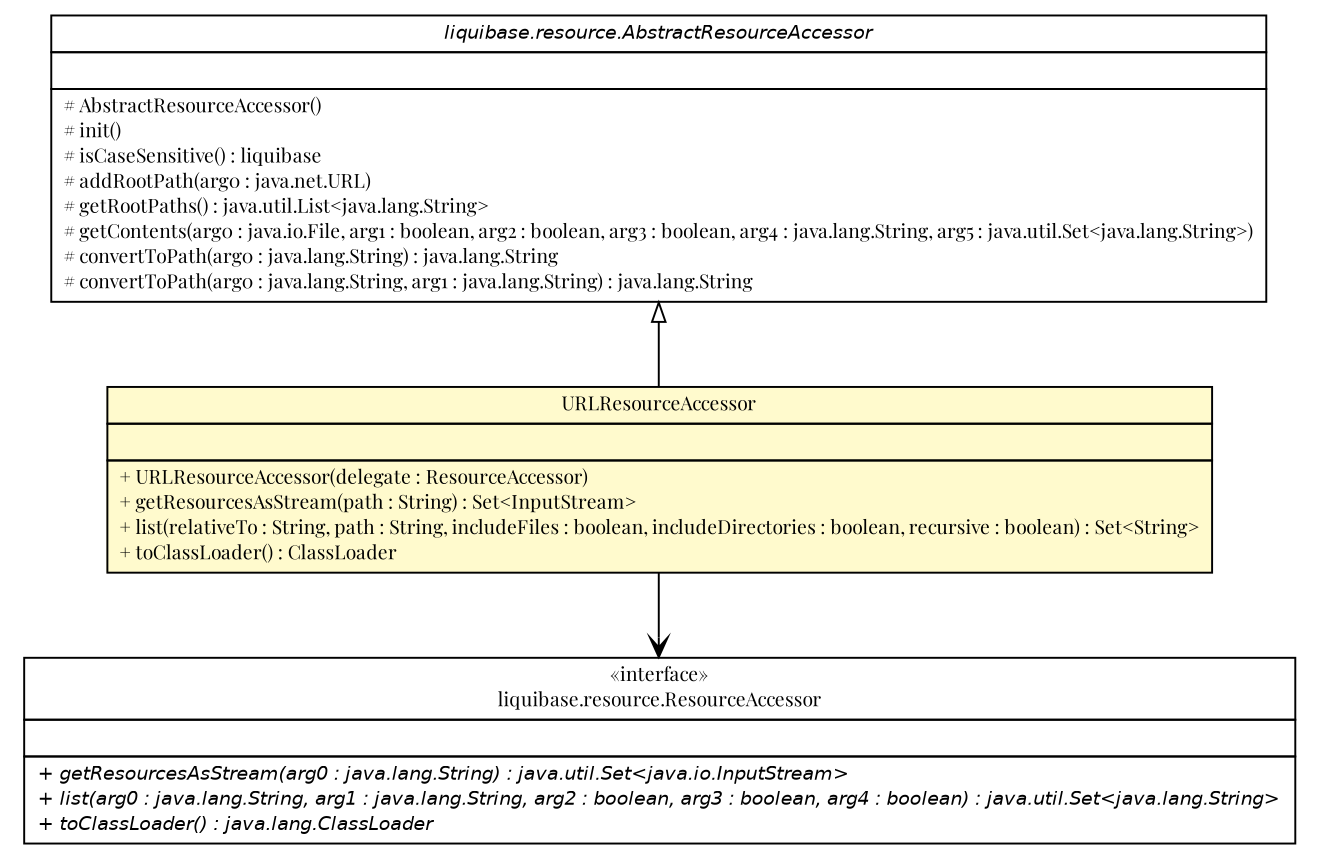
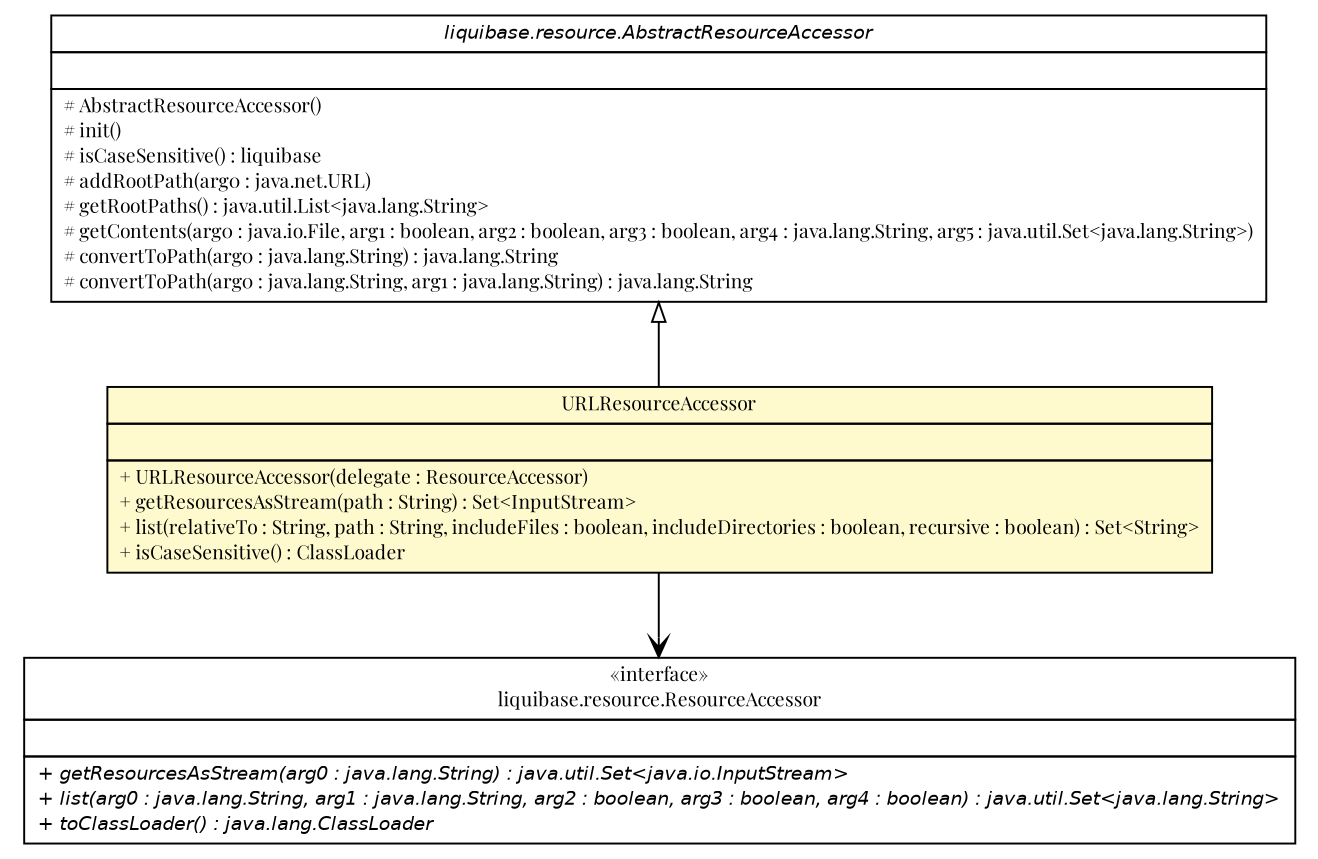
node "URLResourceAccessor": text "+ toClassLoader() : ClassLoader" -> "+ isCaseSensitive() : ClassLoader"
